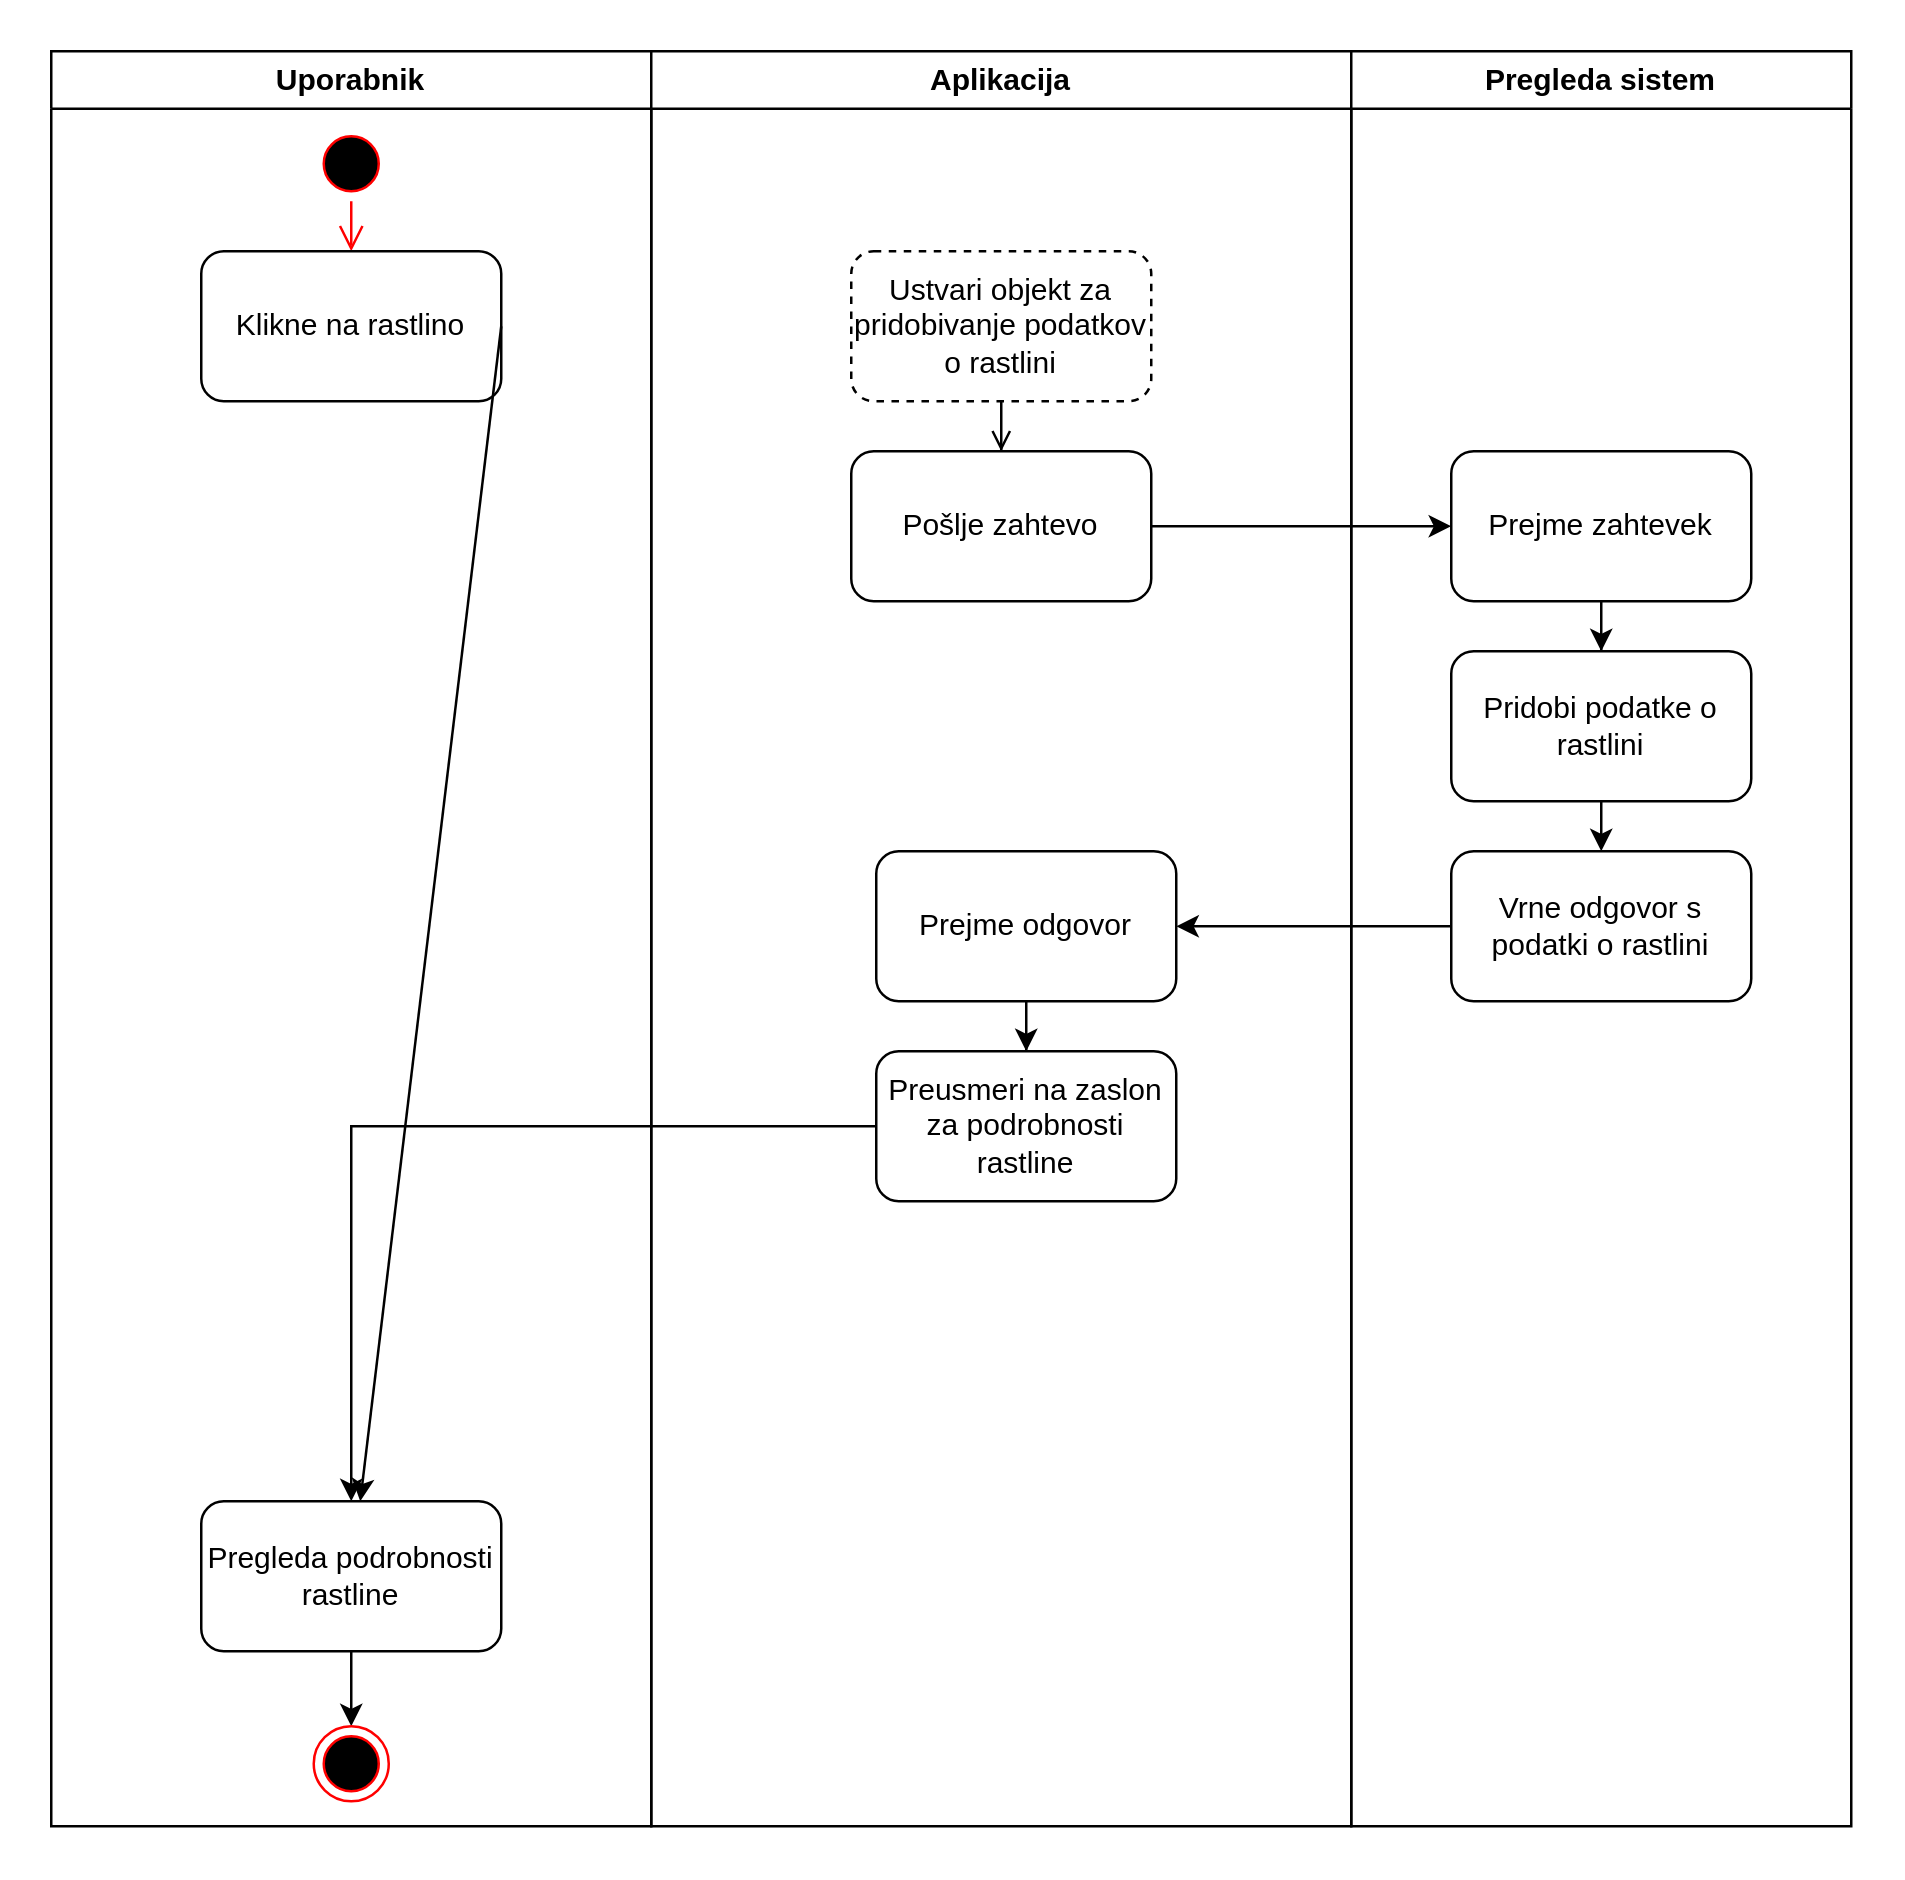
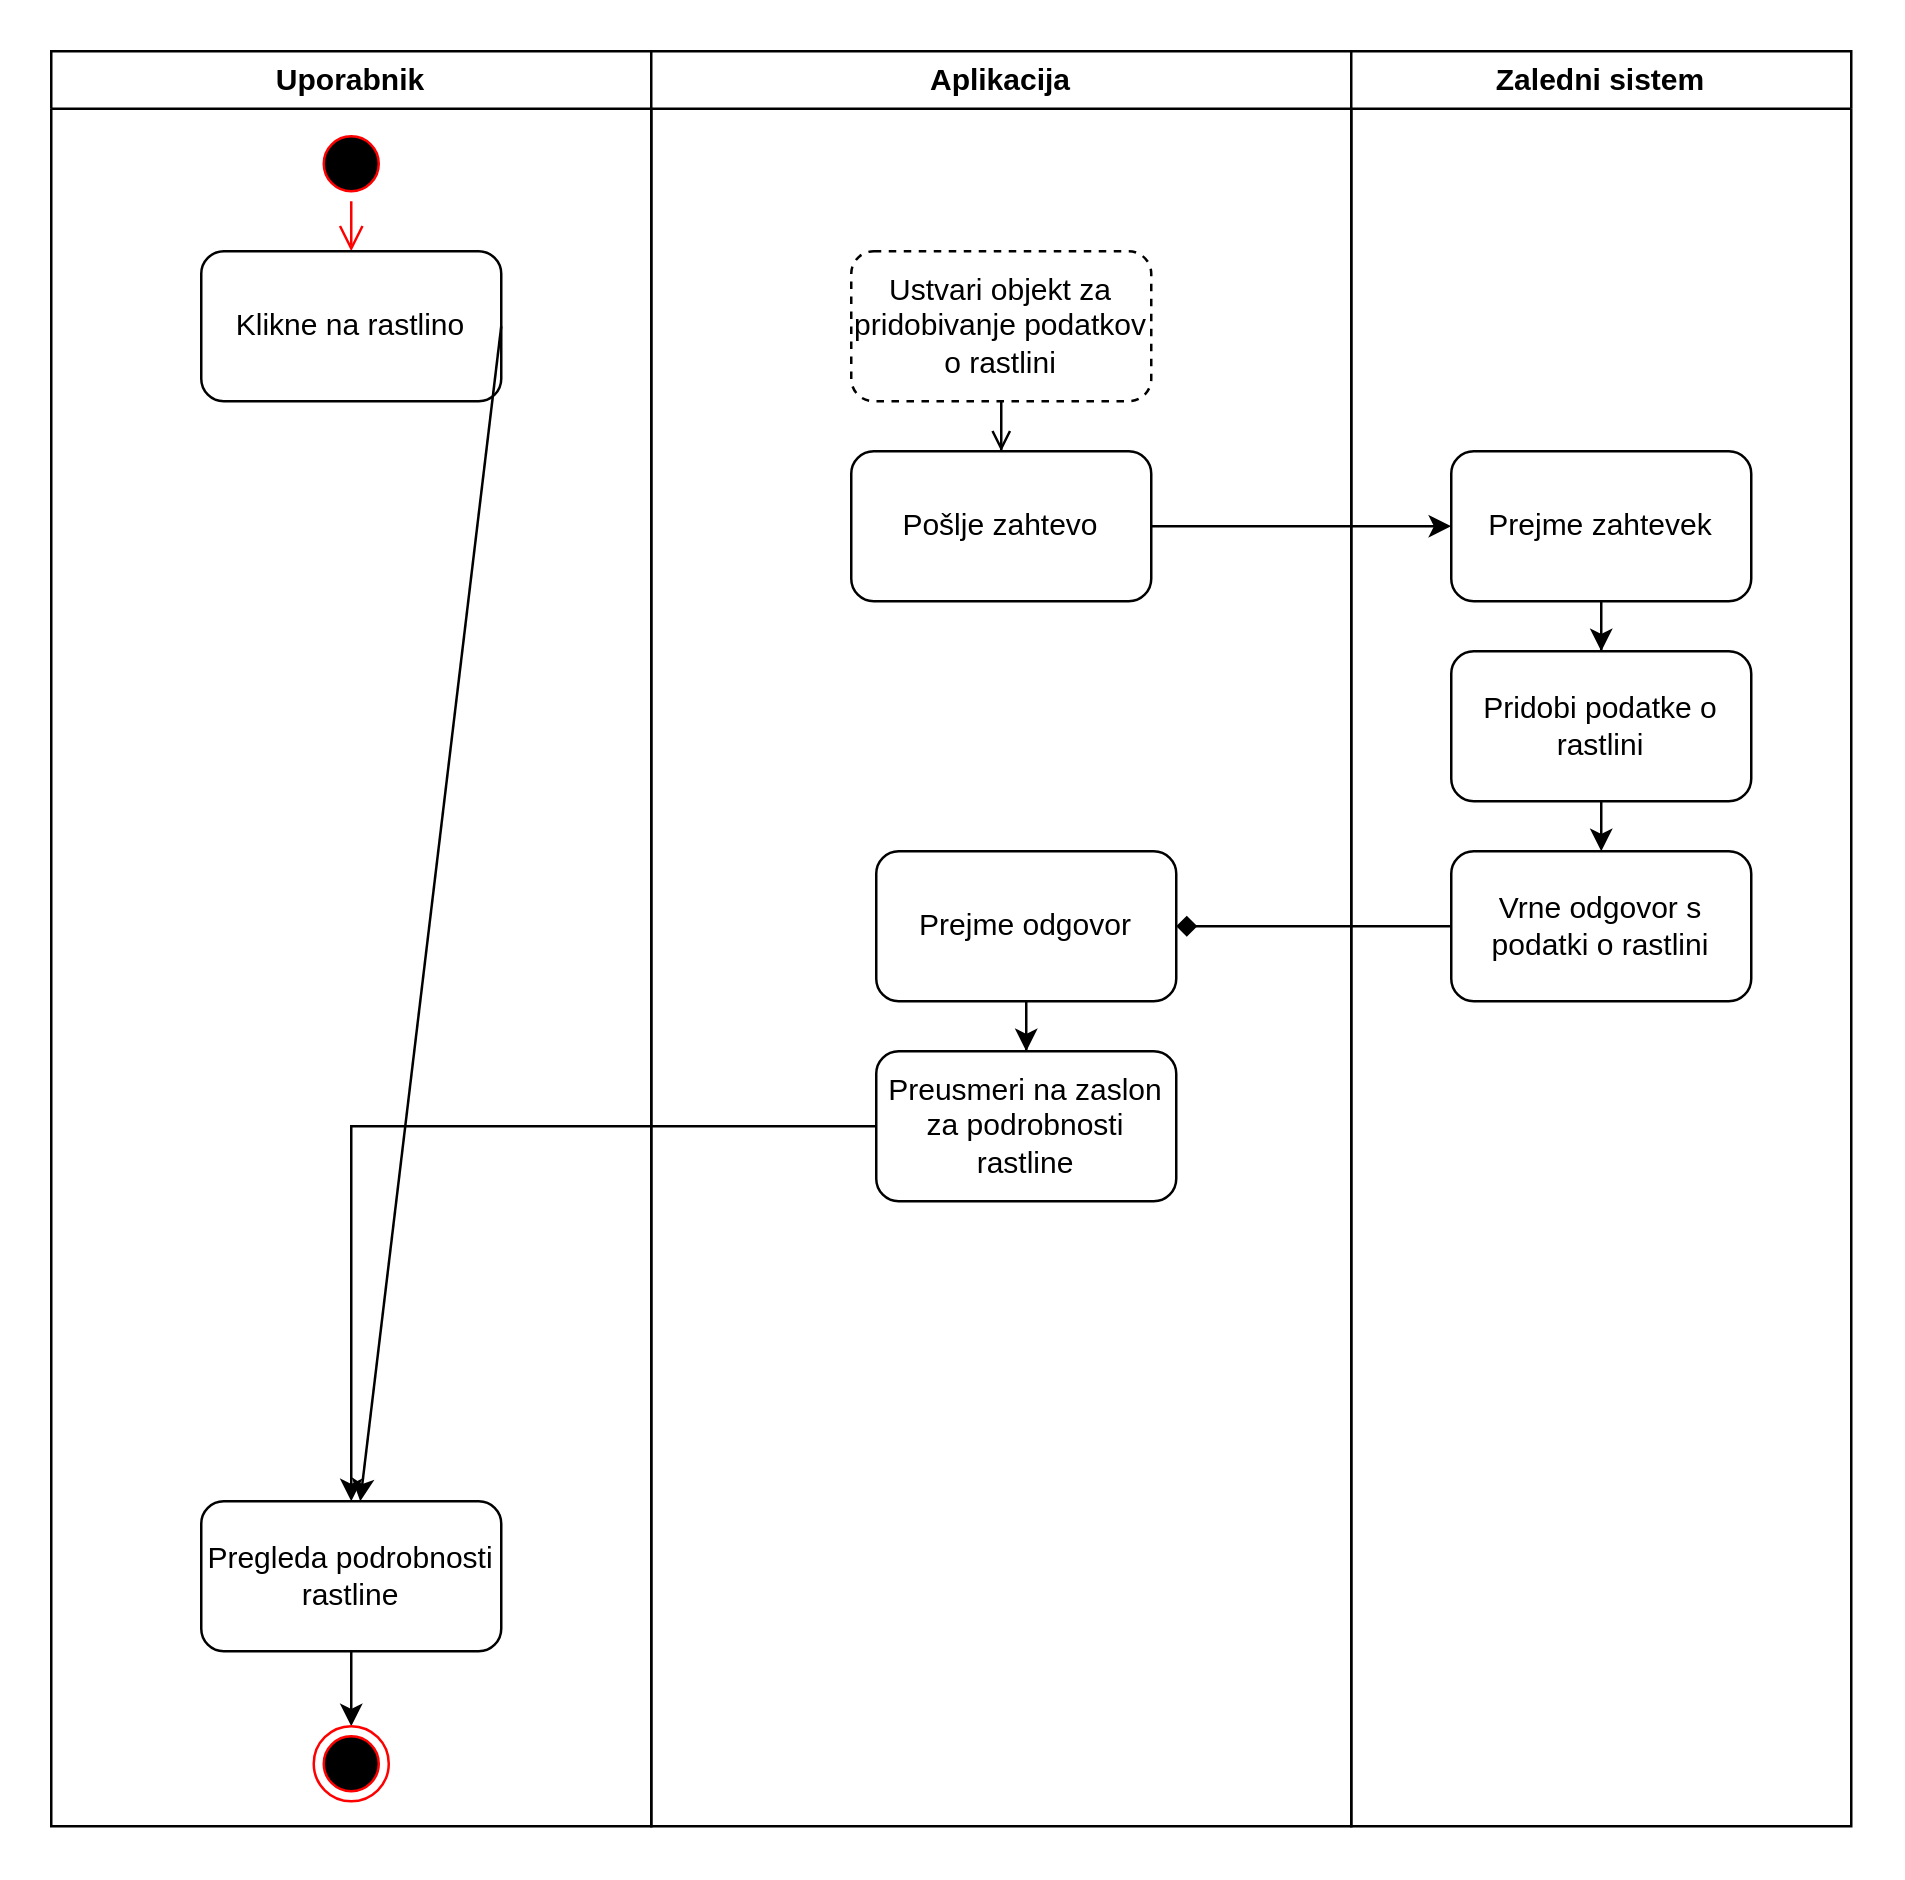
node "Pregleda sistem": label "Pregleda sistem" -> "Zaledni sistem"
edge "Vrne odgovor s podatki o rastlini" -> "Prejme odgovor": arrowhead classic -> diamond
